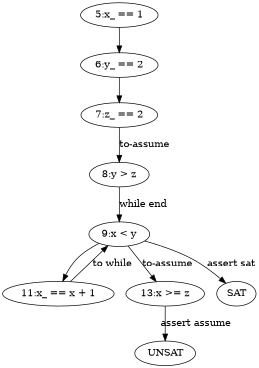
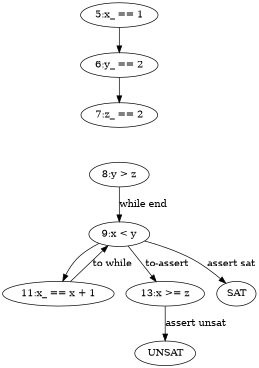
edge "7:z_ == 2" -> "8:y > z": removed, label "to-assume"
edge "9:x < y" -> "13:x >= z": label "to-assume" -> "to-assert"
edge "13:x >= z" -> "UNSAT": label "assert assume" -> "assert unsat"
